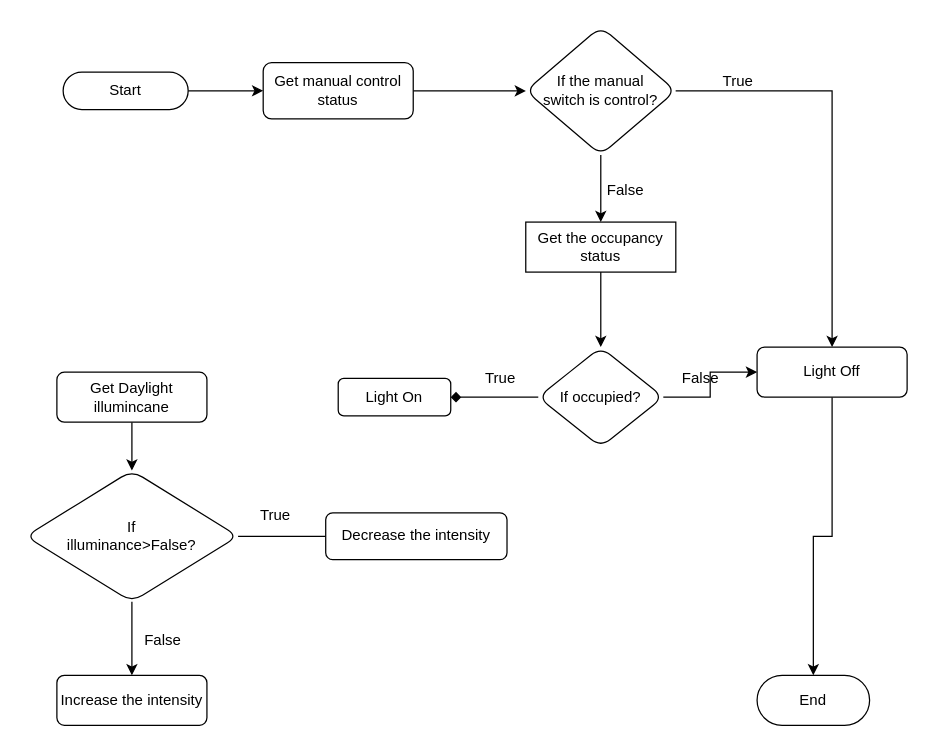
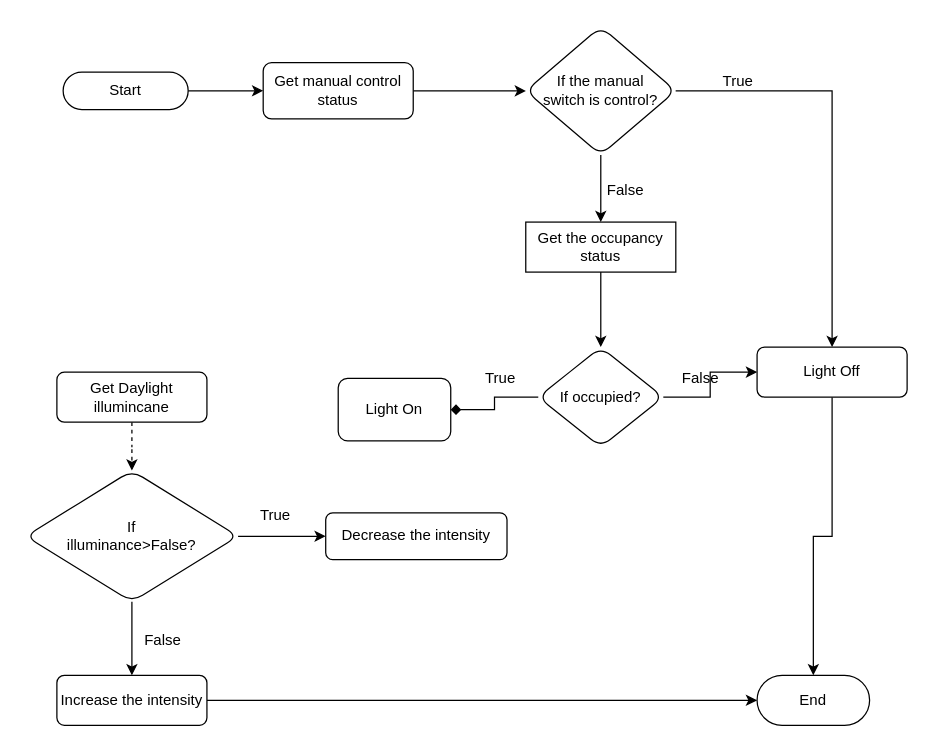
node "Light On": size 113x38 -> 113x63
edge "Get Daylight illumincane" -> "If illuminance>False?": style solid -> dashed
edge "If illuminance>False?" -- "Decrease the intensity": arrowhead none -> classic
edge "Increase the intensity" -> "End": added
